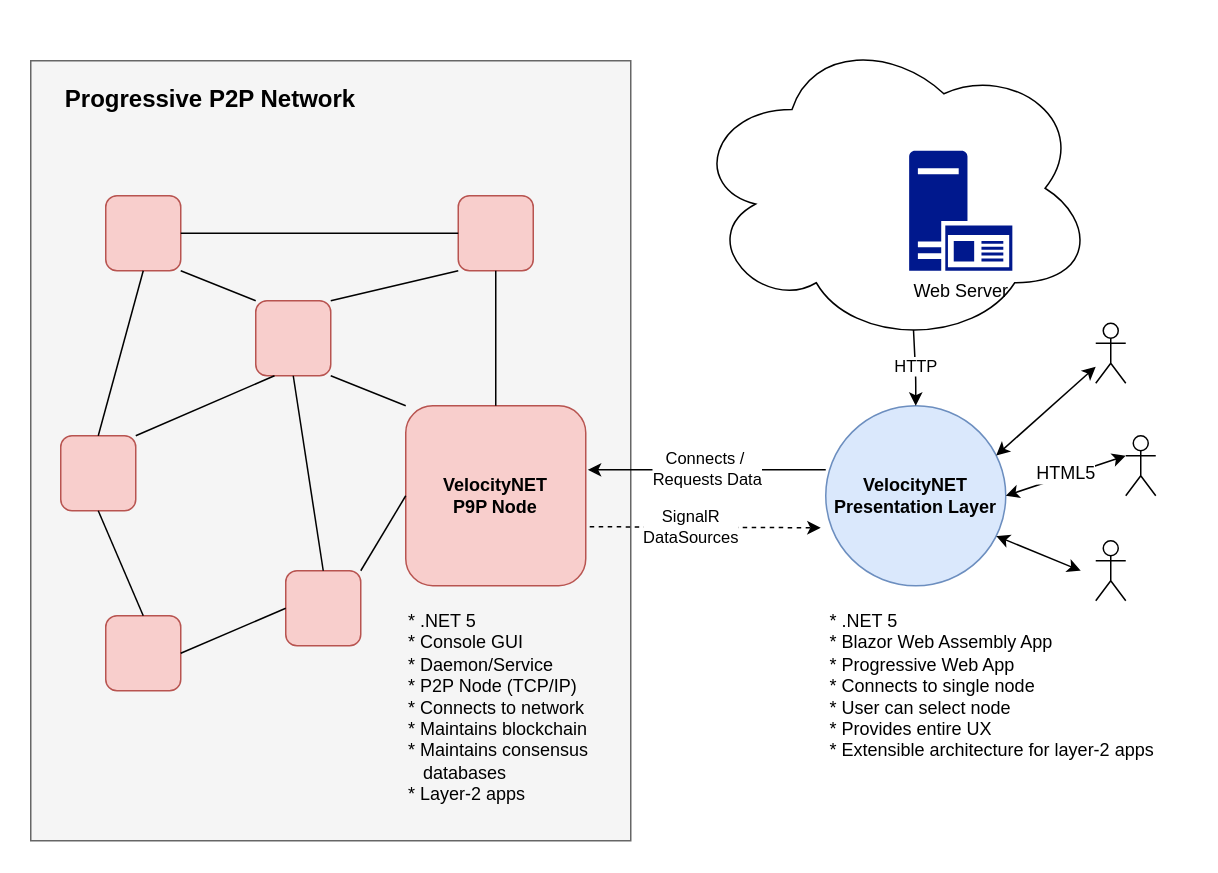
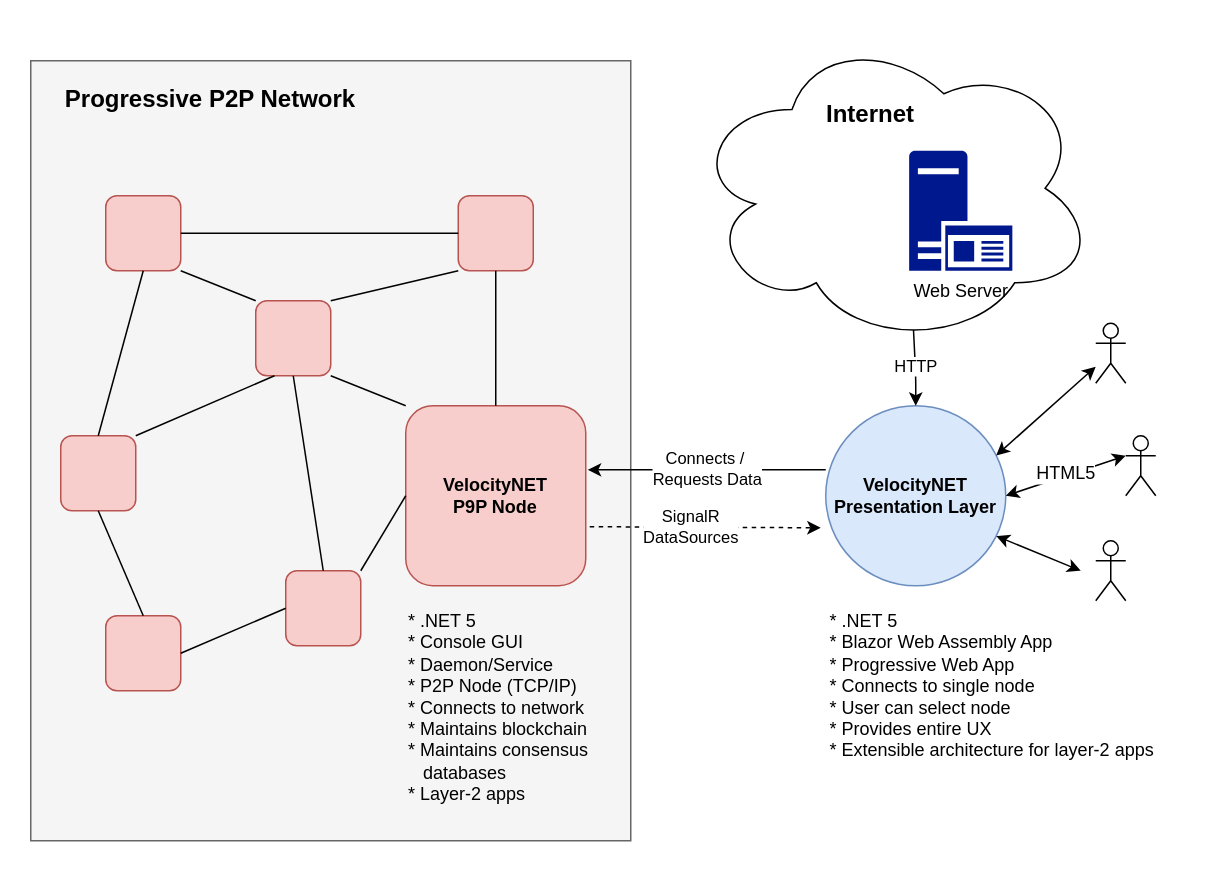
node "Internet": added
